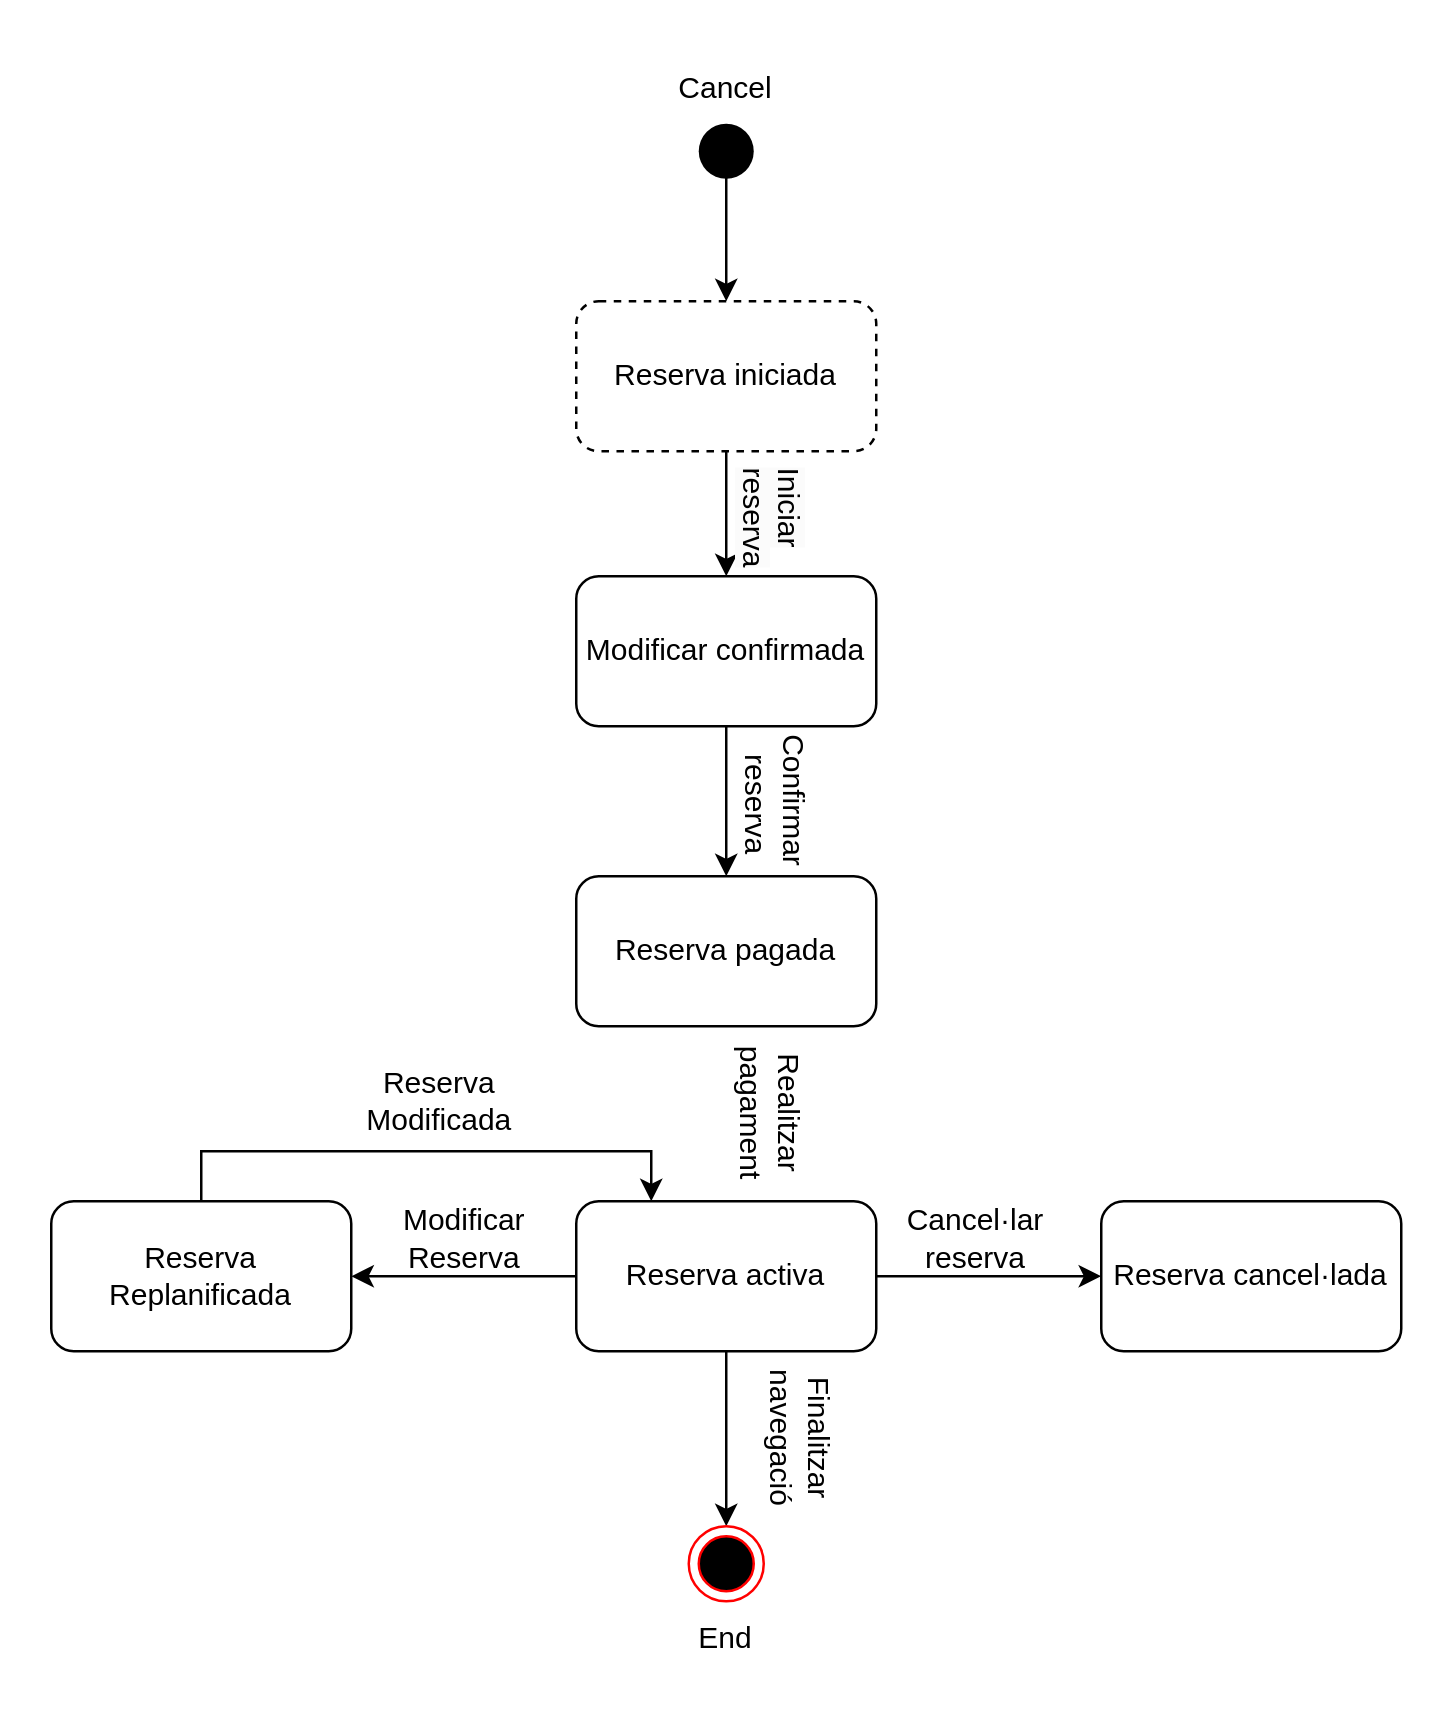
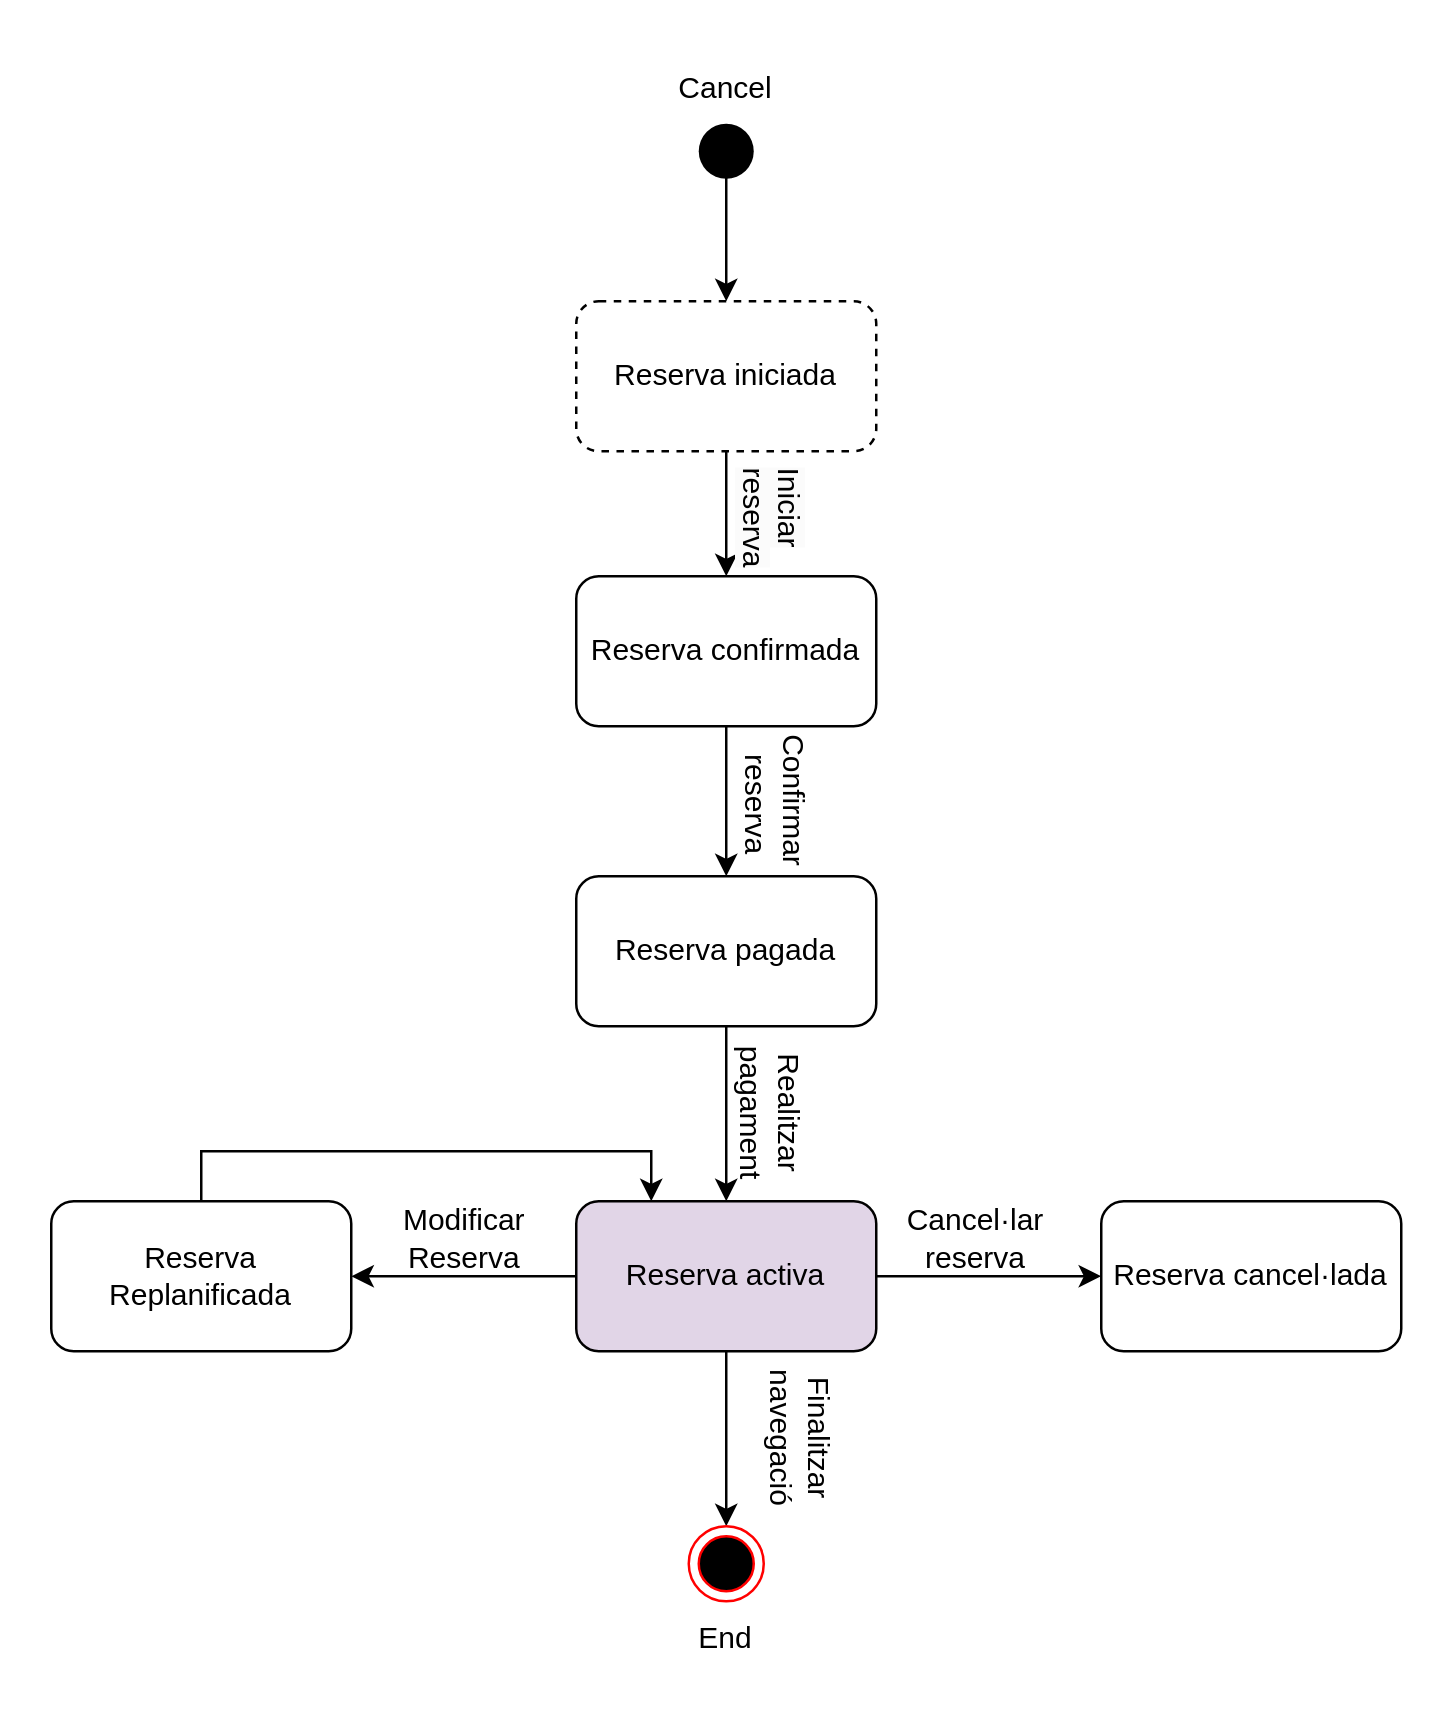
node "Modificar confirmada": label "Modificar confirmada" -> "Reserva confirmada"
node "Reserva Modificada": removed
edge "Reserva pagada" -> "Reserva activa": added
node "Reserva activa": fillcolor #ffffff -> #e1d5e7
